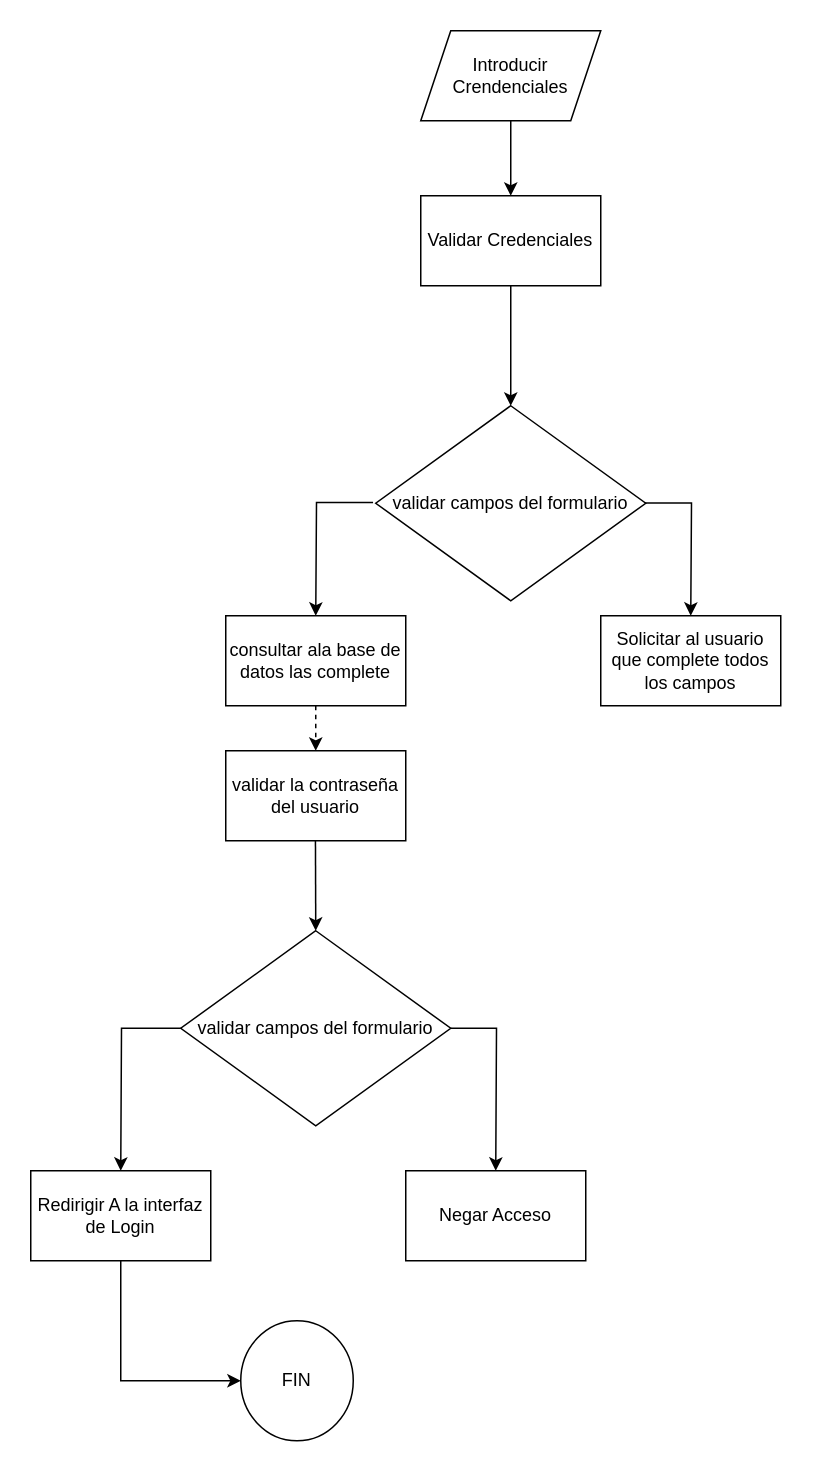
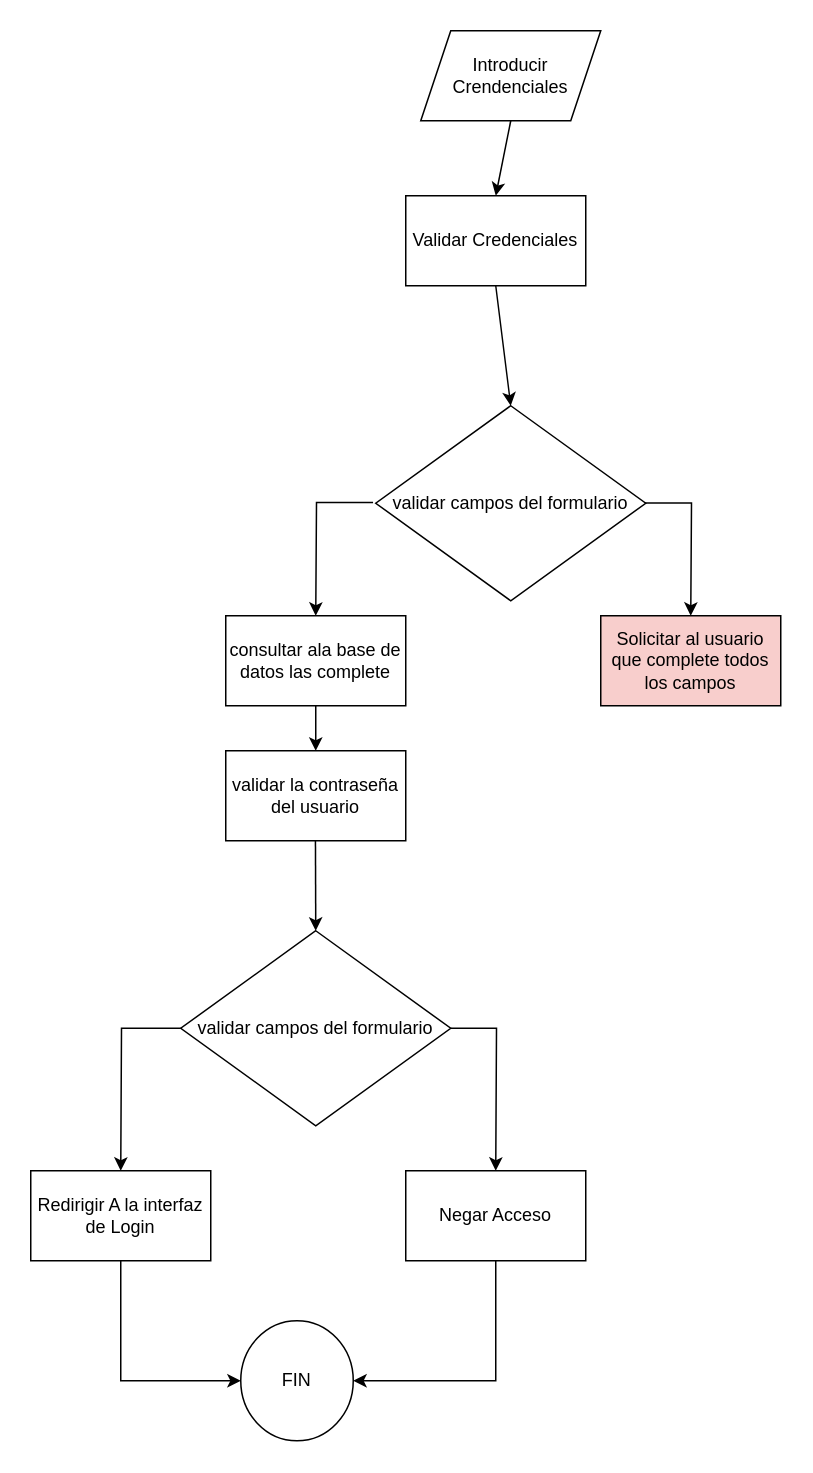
node "Validar Credenciales": moved (511, 241) -> (496, 241)
node "Solicitar al usuario que complete todos los campos": fillcolor #ffffff -> #f8cecc
edge "consultar ala base de datos las complete" -> "validar la contraseña del usuario": style dashed -> solid
edge "Negar Acceso" -> "FIN": added
